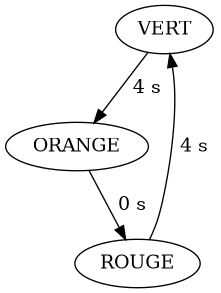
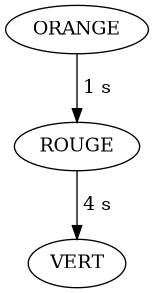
edge "VERT" -> "ORANGE": removed, label "4 s"
edge "ORANGE" -> "ROUGE": label " 0 s " -> " 1 s "
